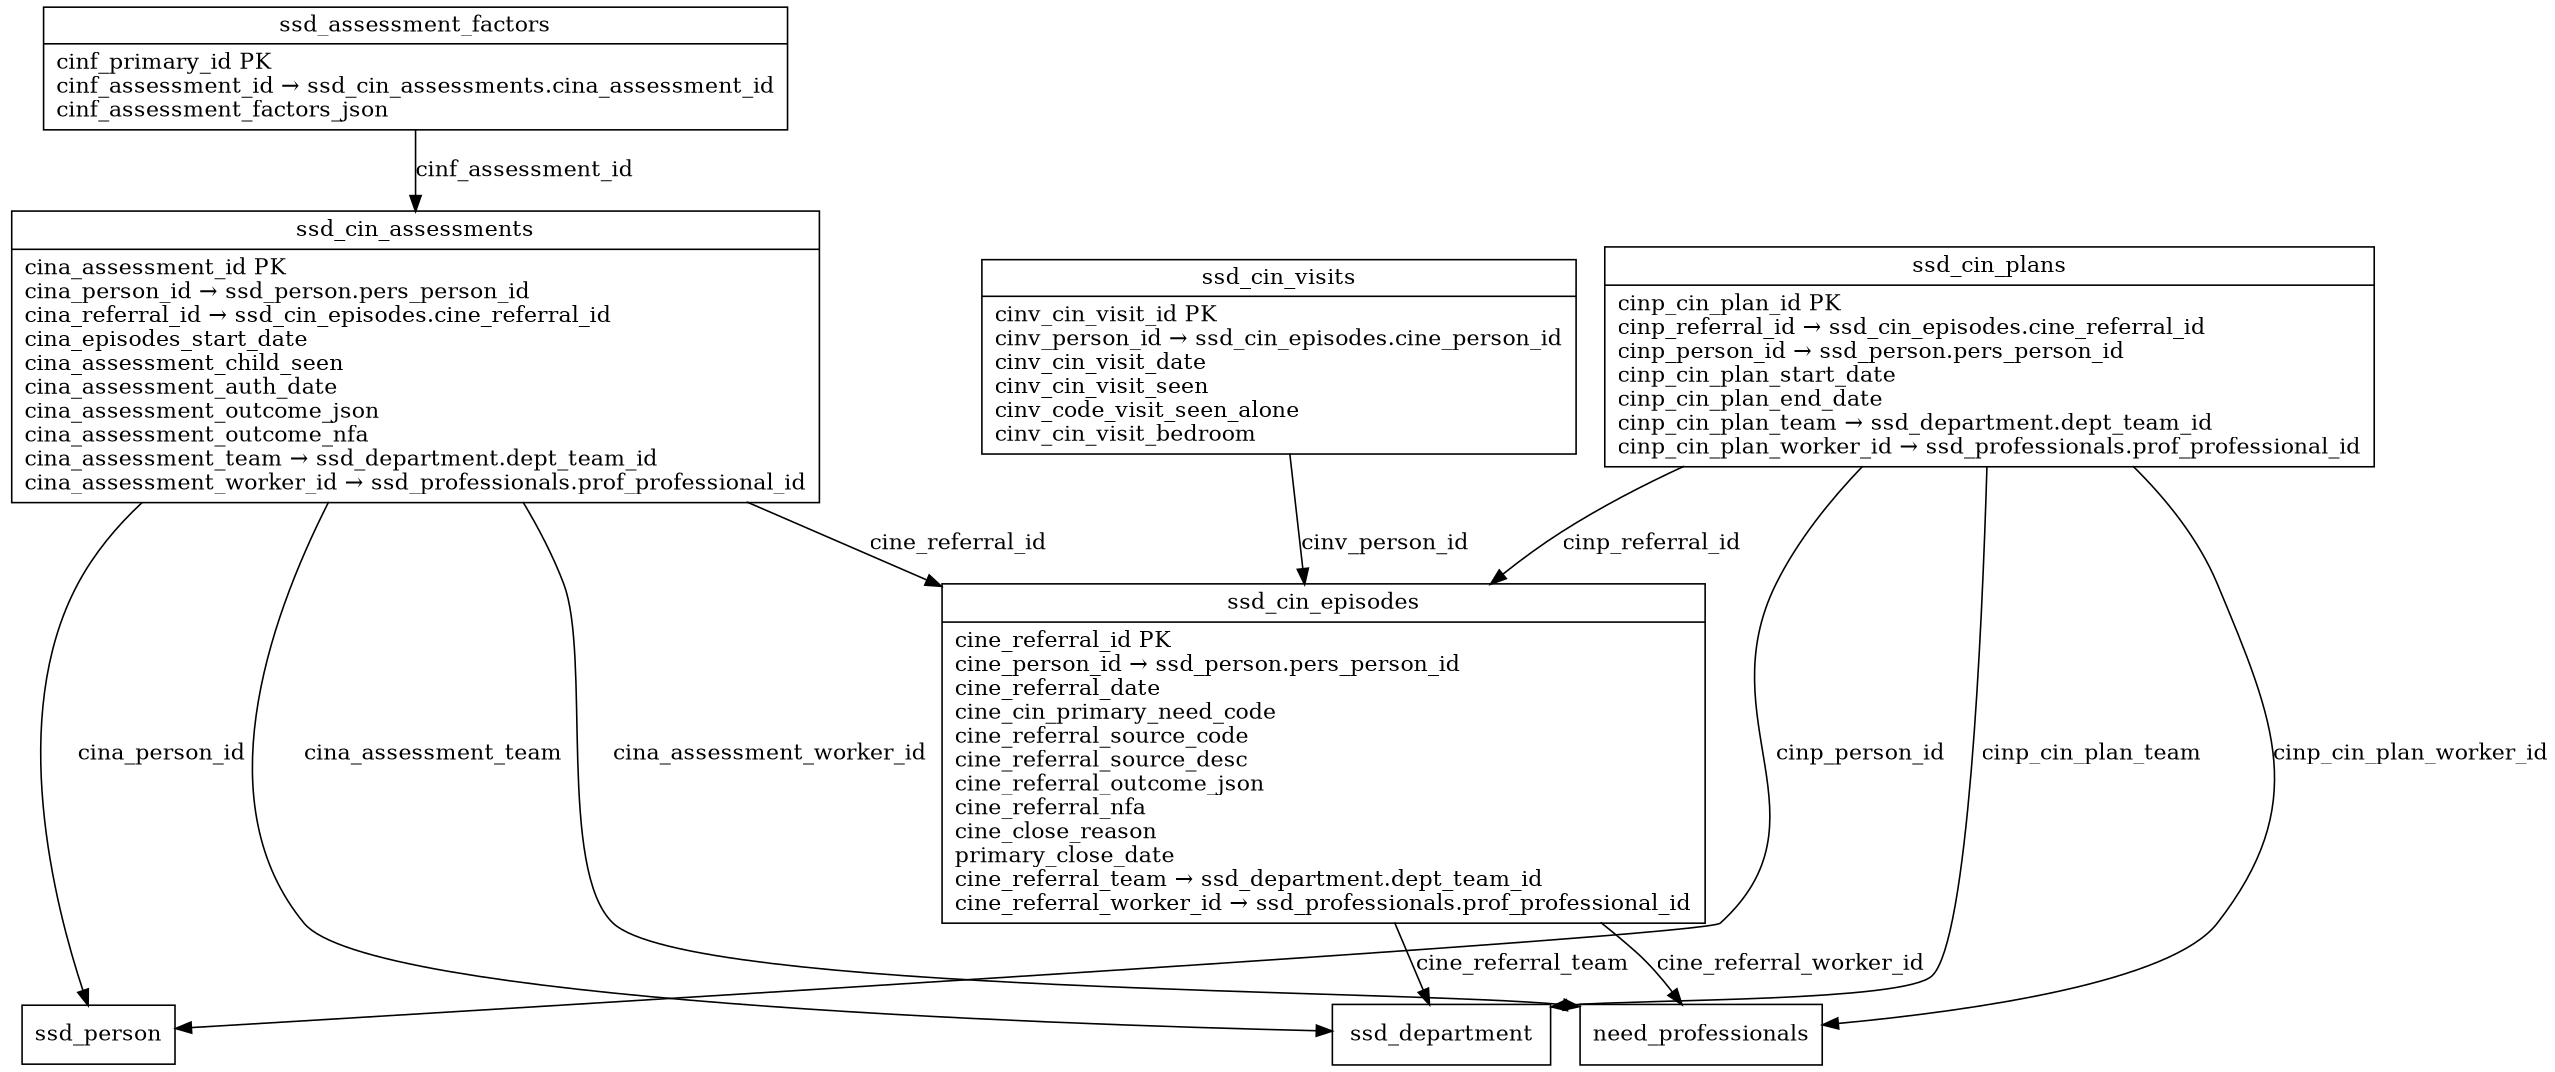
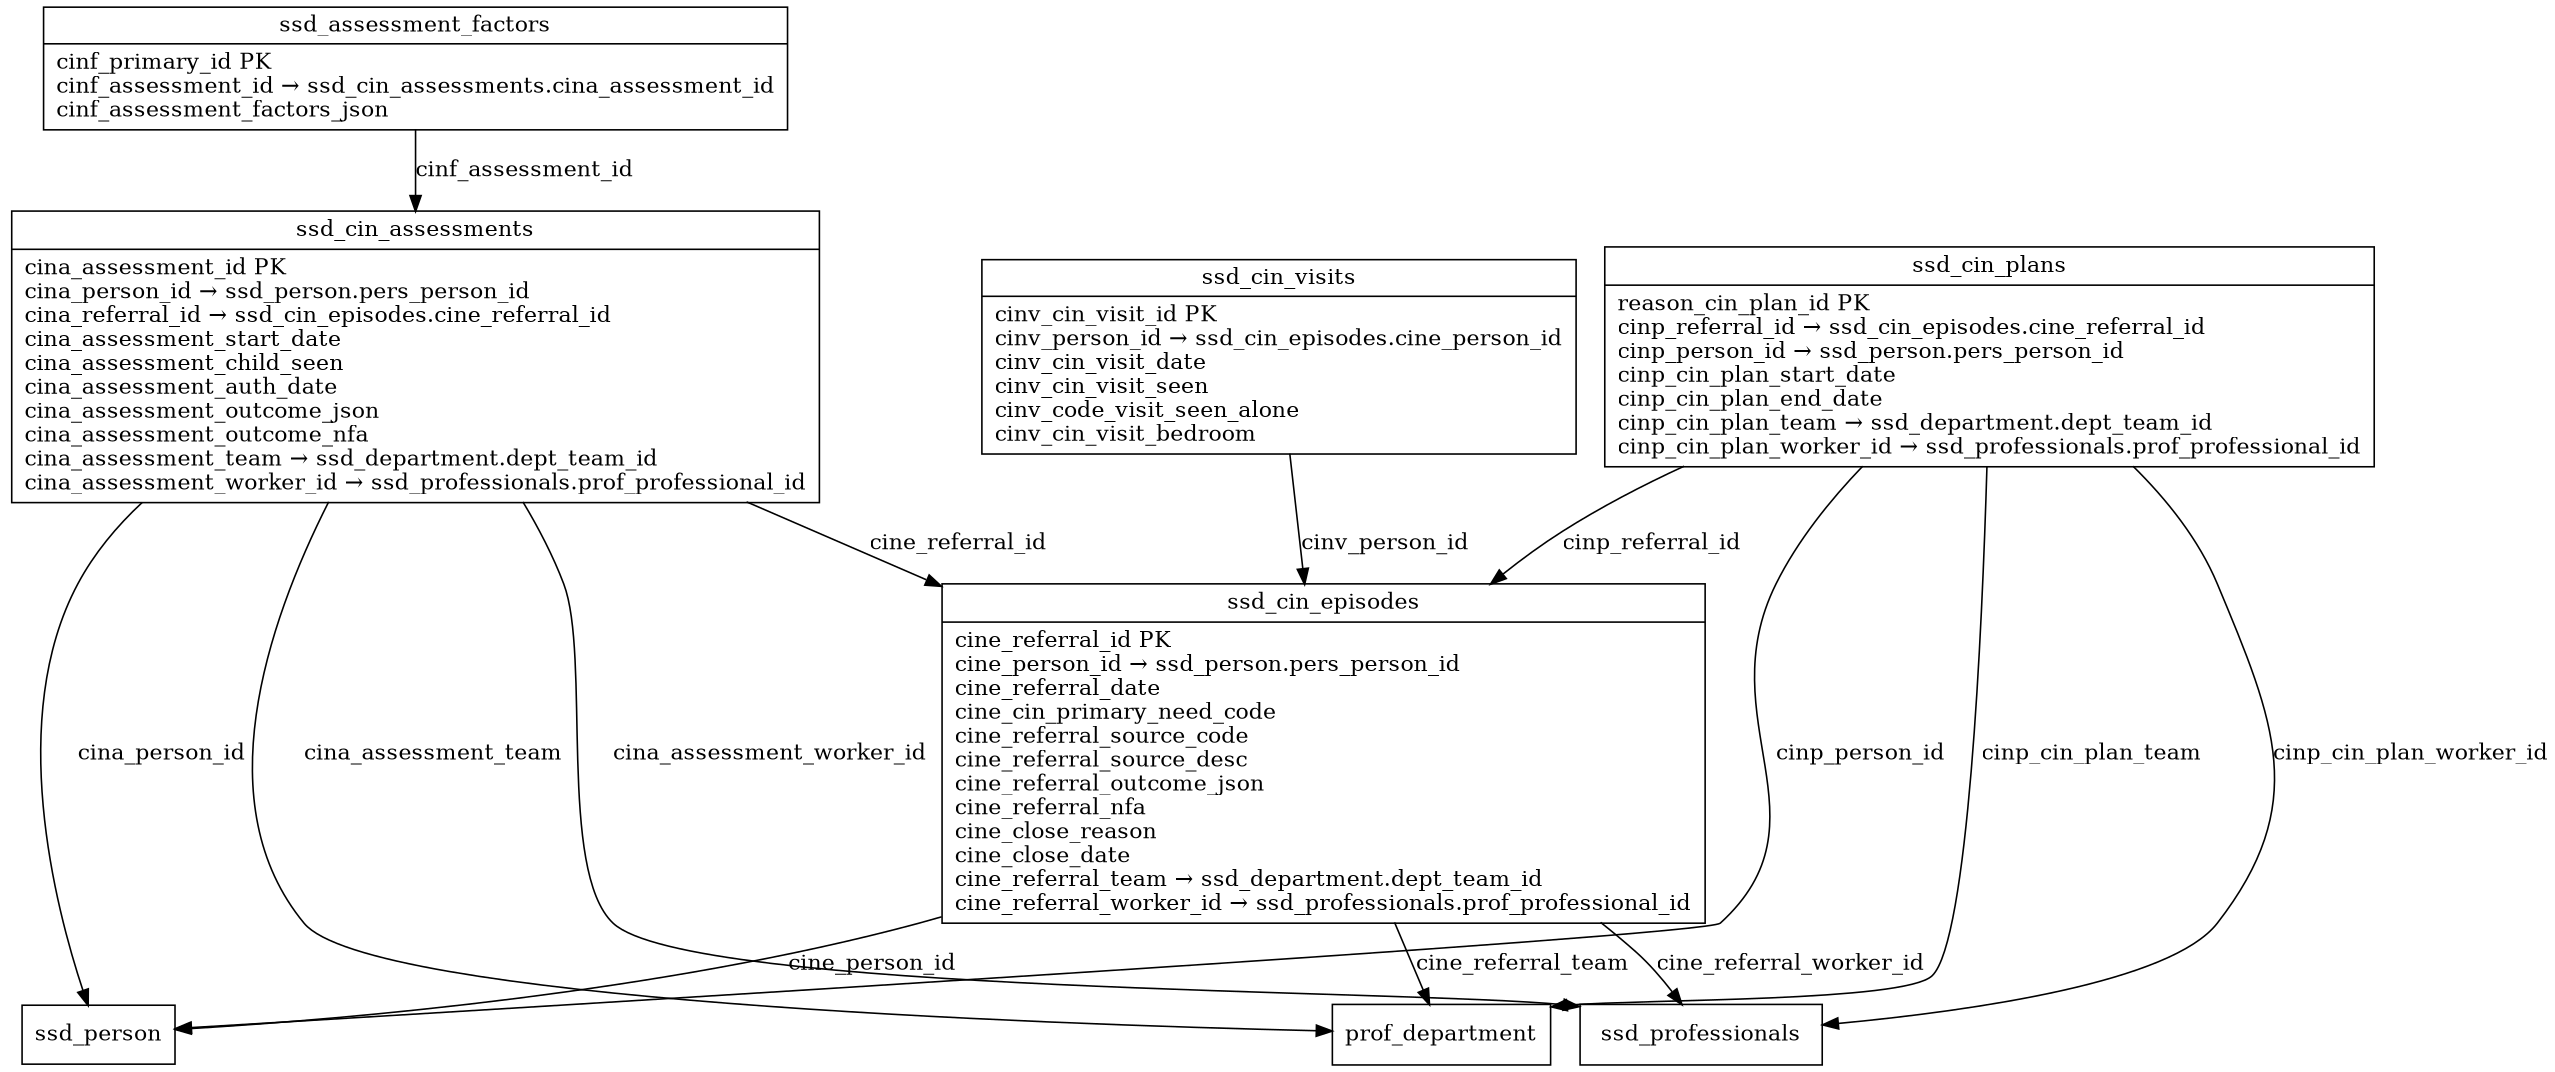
node "ssd_cin_plans": text "cinp_cin_plan_id PK" -> "reason_cin_plan_id PK"
node "ssd_cin_assessments": text "cina_episodes_start_date" -> "cina_assessment_start_date"
node "ssd_cin_episodes": text "primary_close_date" -> "cine_close_date"
edge "ssd_cin_episodes" -> "ssd_person": added, label "cine_person_id"
node "ssd_department": label "ssd_department" -> "prof_department"
node "need_professionals": label "need_professionals" -> "ssd_professionals"
